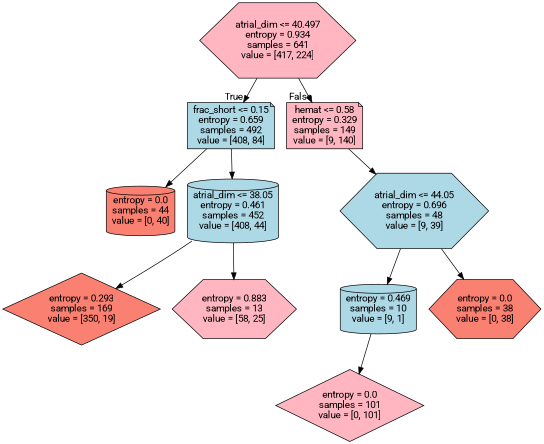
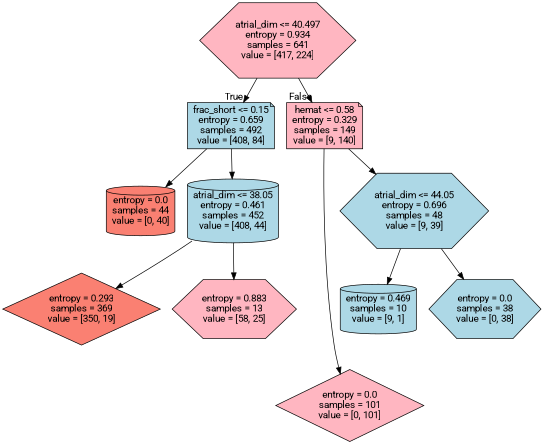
node "entropy = 0.293 samples = 169 value = [350, 19]": label "entropy = 0.293 samples = 169 value = [350, 19]" -> "entropy = 0.293 samples = 369 value = [350, 19]"
node "entropy = 0.0 samples = 38 value = [0, 38]": fillcolor salmon -> lightblue
edge "entropy = 0.469 samples = 10 value = [9, 1]" -> "entropy = 0.0 samples = 101 value = [0, 101]": now "hemat <= 0.58 entropy = 0.329 samples = 149 value = [9, 140]" -> "entropy = 0.0 samples = 101 value = [0, 101]"
